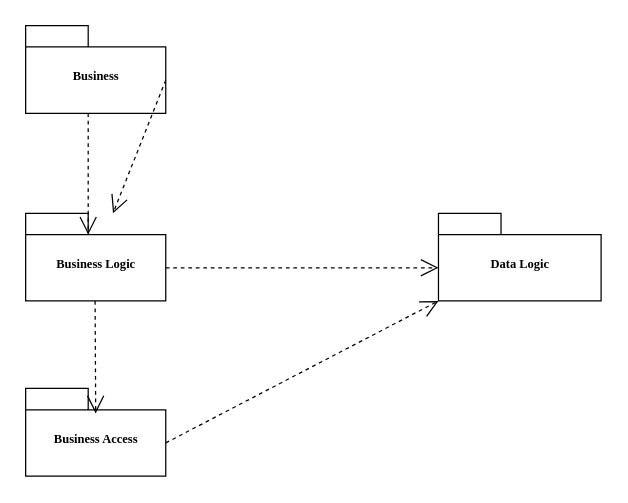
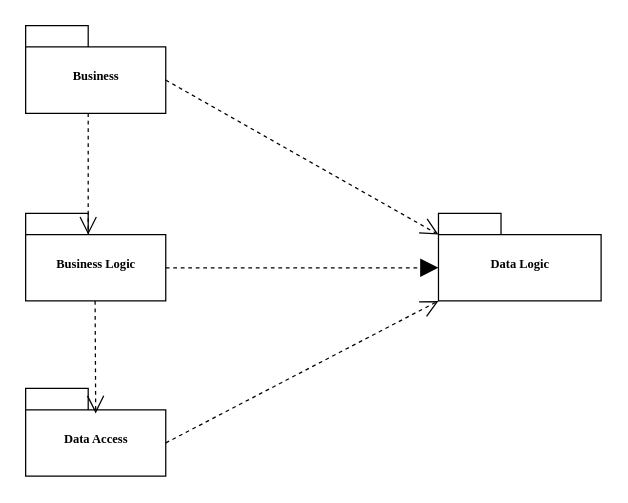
edge "Business" -> "Business Logic": now "Business" -> "Data Logic"
edge "Business Logic" -> "Data Logic": arrowhead open -> block
node "Business Access": label "Business Access" -> "Data Access"
